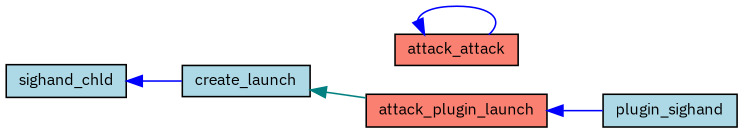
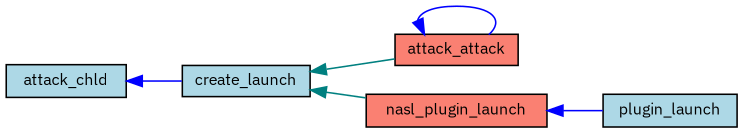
edge "attack_attack" -> "create_launch": added
node "sighand_chld": label "sighand_chld" -> "attack_chld"
node "attack_plugin_launch": label "attack_plugin_launch" -> "nasl_plugin_launch"
node "plugin_sighand": label "plugin_sighand" -> "plugin_launch"
